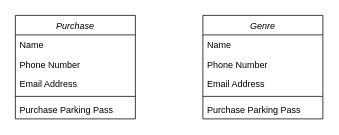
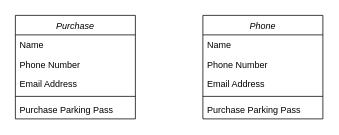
node "Genre": label "Genre" -> "Phone"
